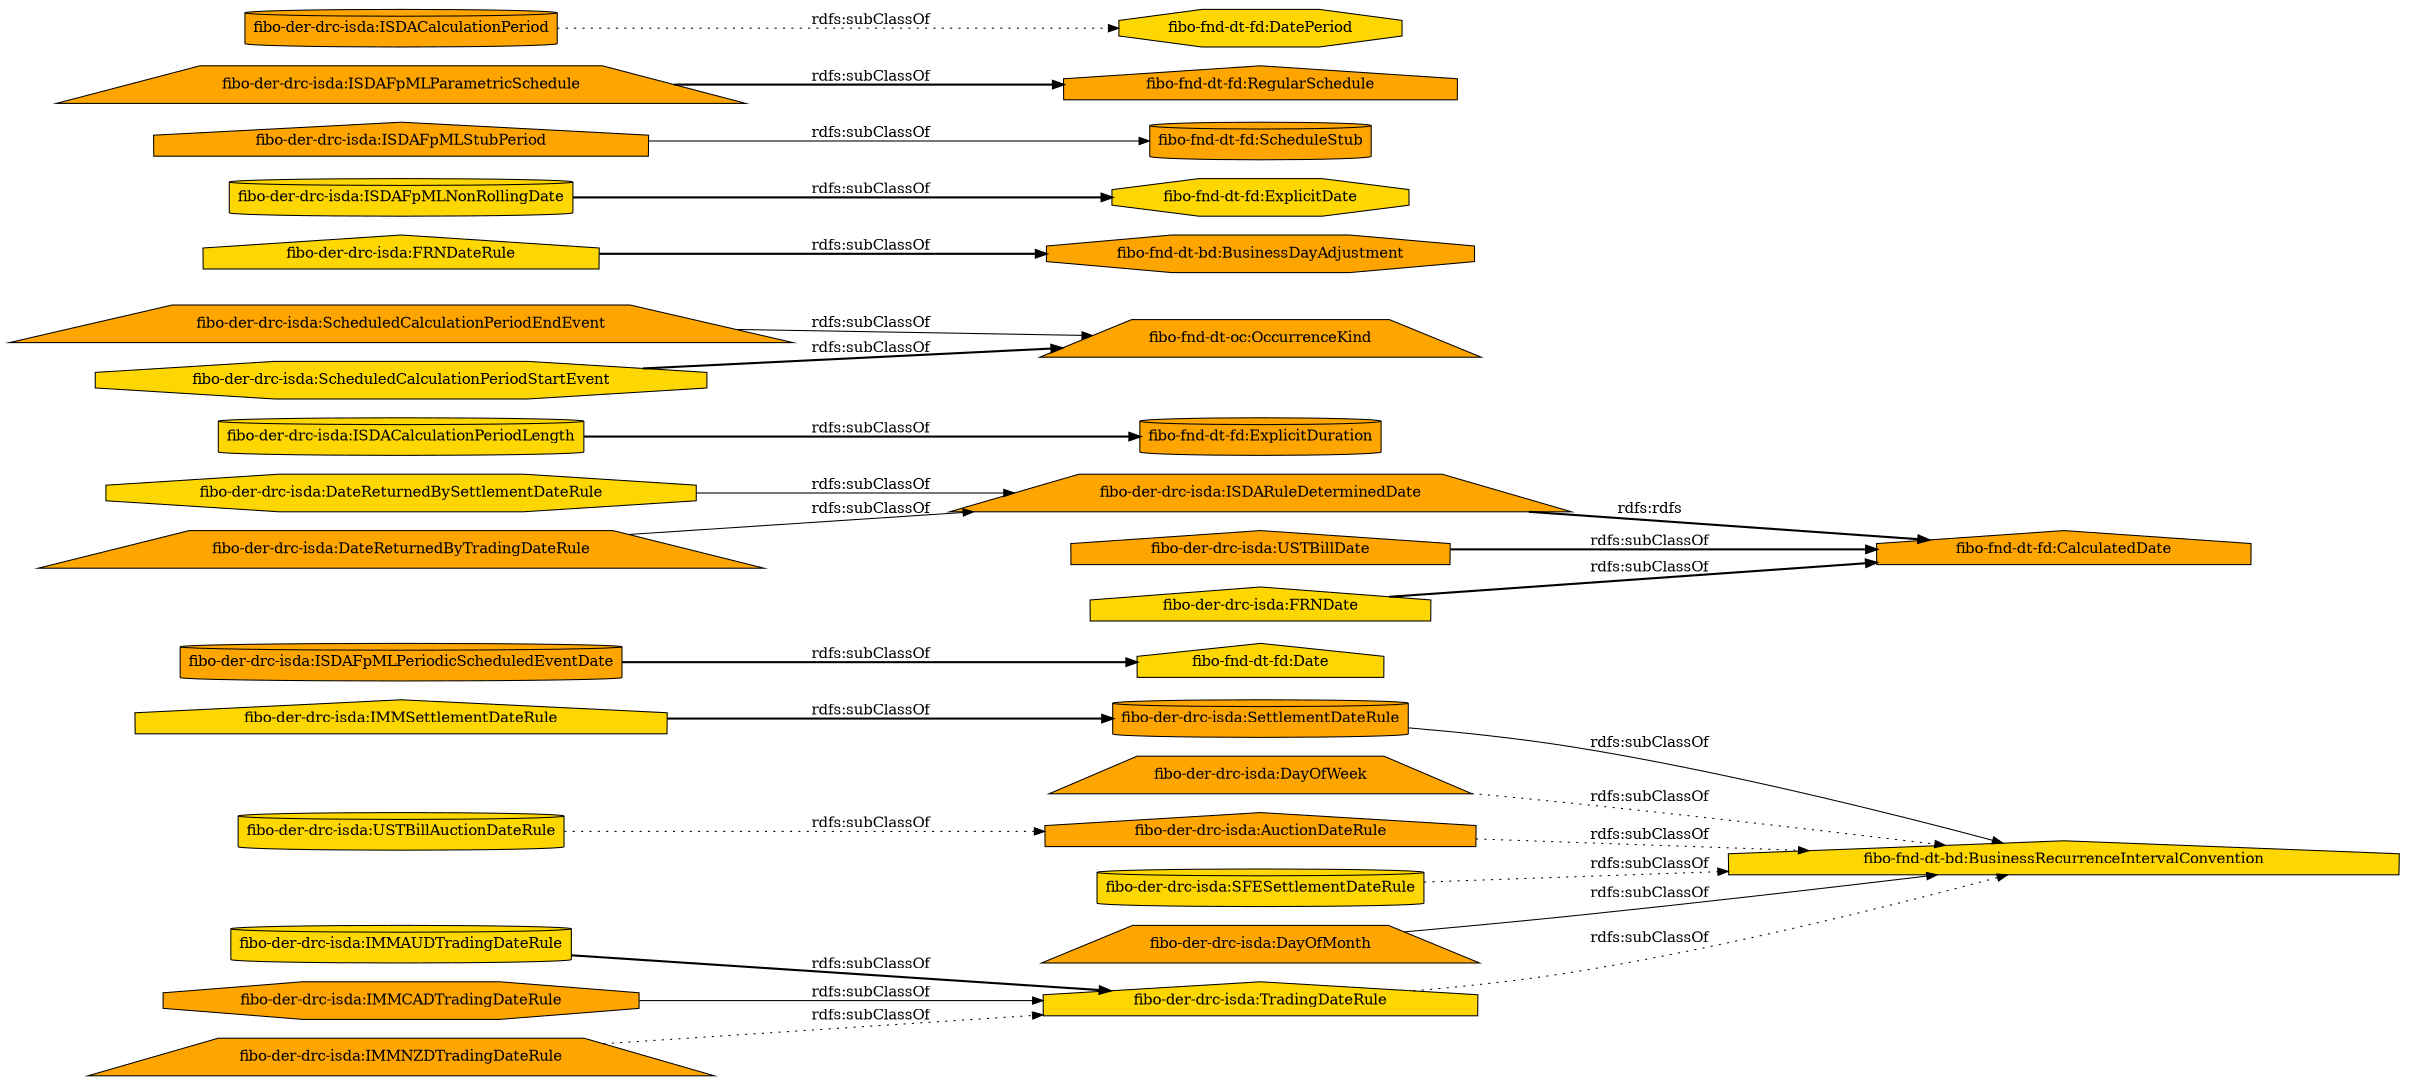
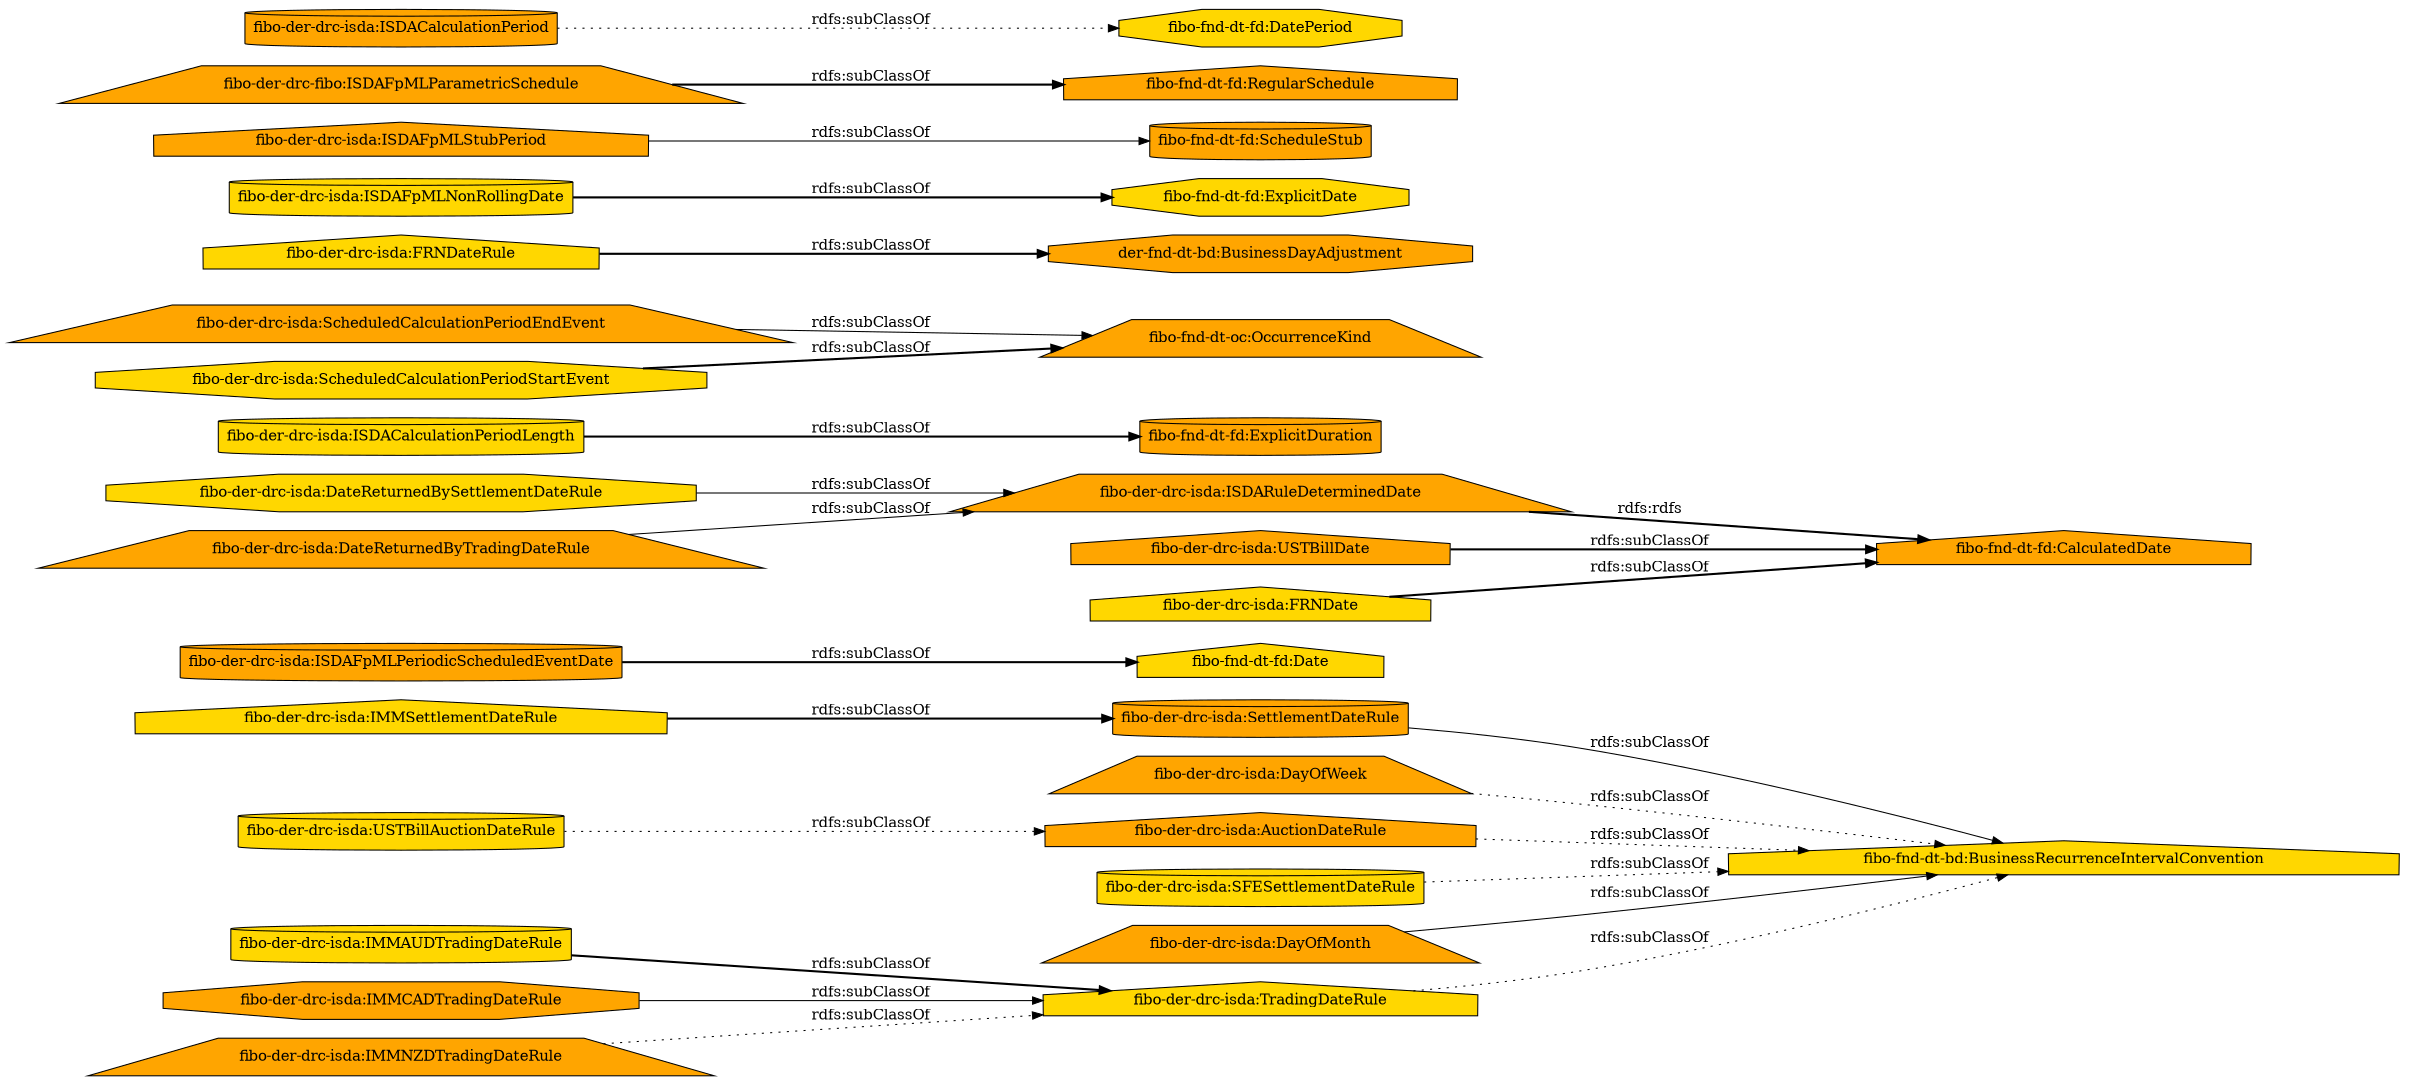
node "fibo-der-drc-isda:ISDAFpMLParametricSchedule": label "fibo-der-drc-isda:ISDAFpMLParametricSchedule" -> "fibo-der-drc-fibo:ISDAFpMLParametricSchedule"
node "fibo-fnd-dt-bd:BusinessDayAdjustment": label "fibo-fnd-dt-bd:BusinessDayAdjustment" -> "der-fnd-dt-bd:BusinessDayAdjustment"
